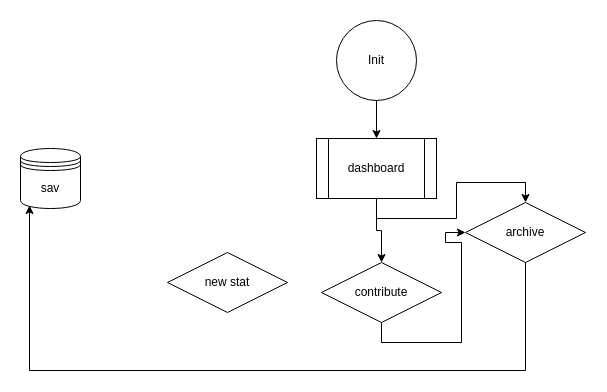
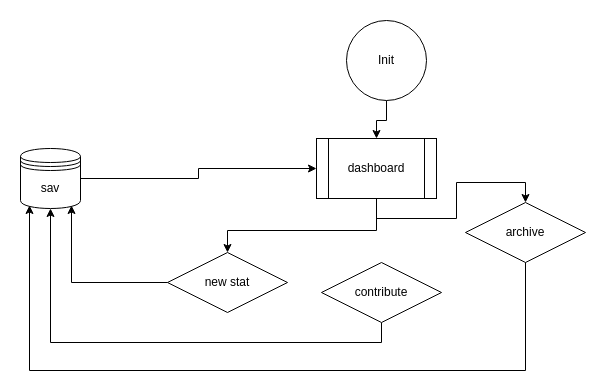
node "Init": moved (377, 61) -> (387, 61)
edge "sav" -> "dashboard": added
edge "dashboard" -> "new stat": added
edge "dashboard" -> "contribute": removed
edge "new stat" -> "sav": added
edge "contribute" -> "archive": now "contribute" -> "sav"
